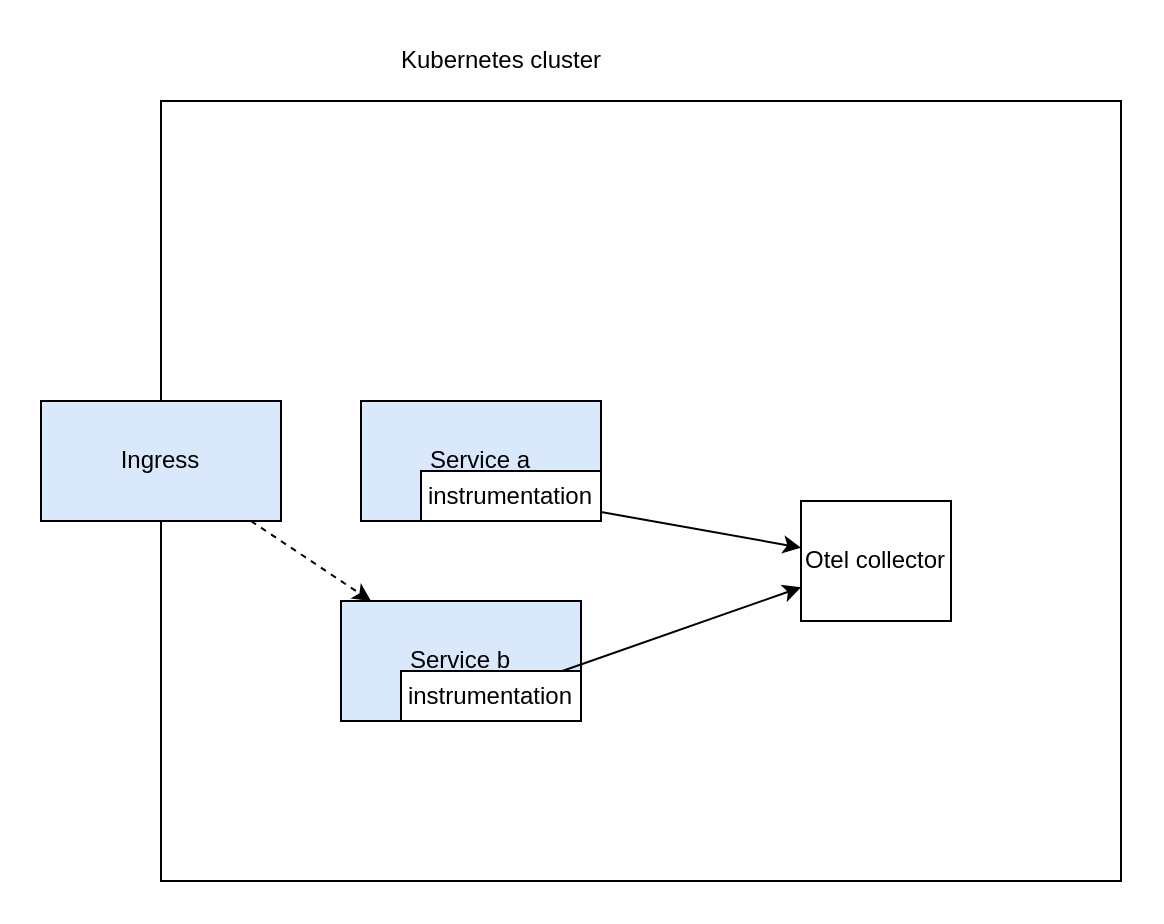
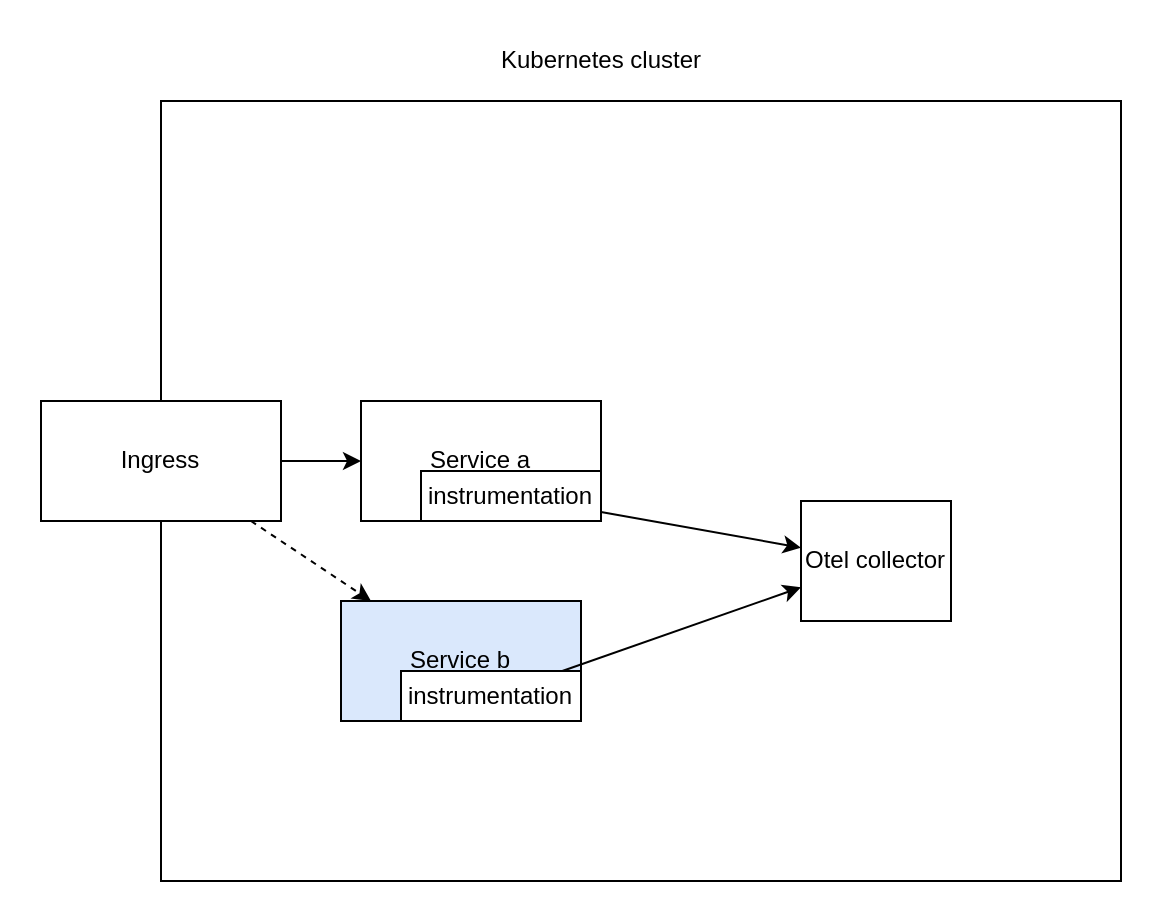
node "Kubernetes cluster": moved (501, 61) -> (601, 61)
node "Ingress": fillcolor #dae8fc -> #ffffff
edge "Ingress" -> "Service a": added
node "Service a": fillcolor #dae8fc -> #ffffff
